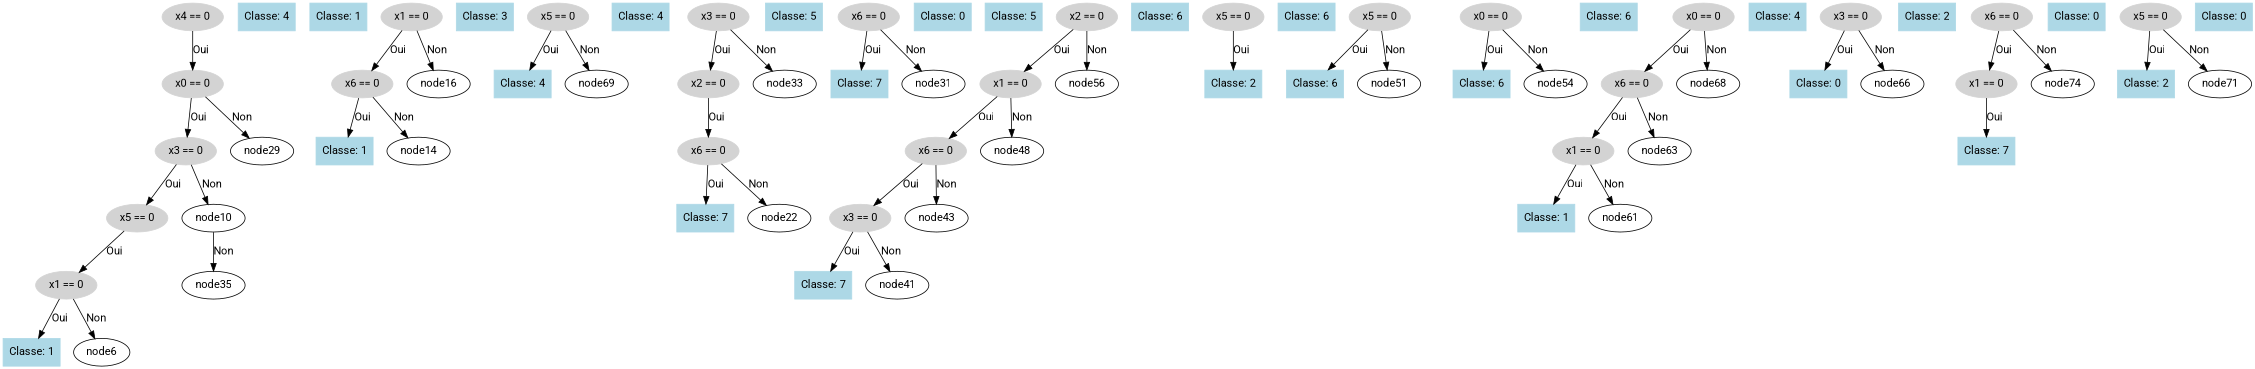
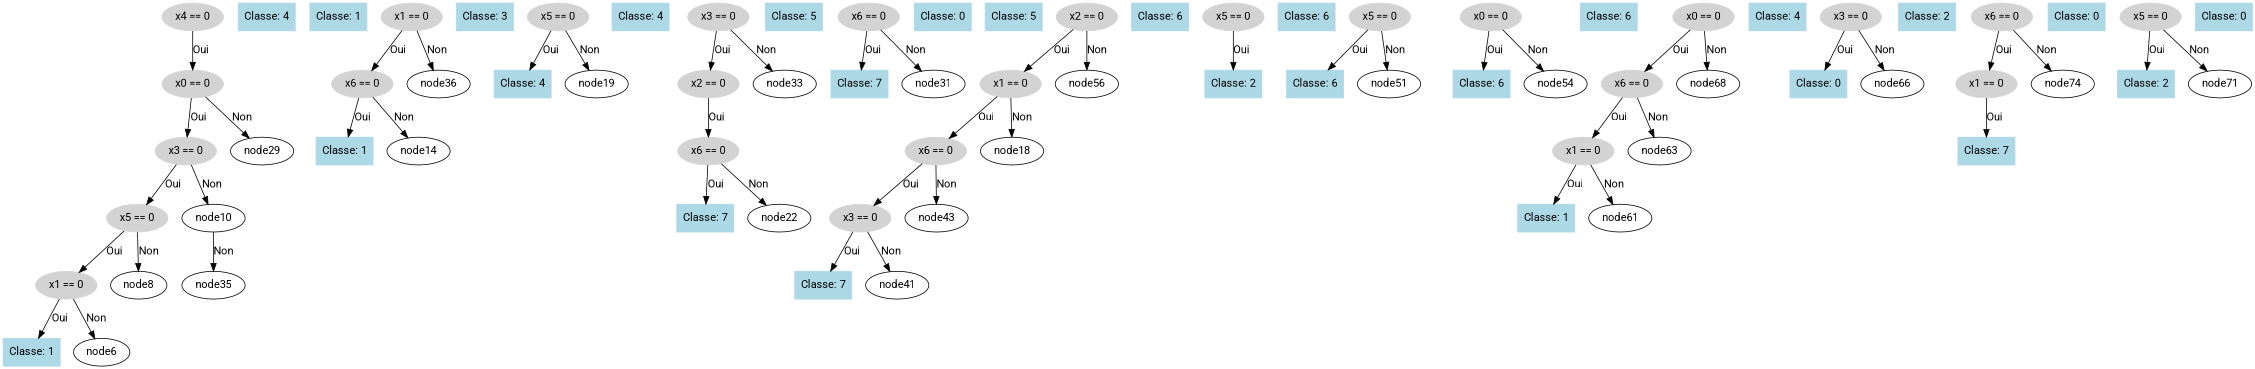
node "node16": label "node16" -> "node36"
node "node69": label "node69" -> "node19"
node "node48": label "node48" -> "node18"
node "node8": added
